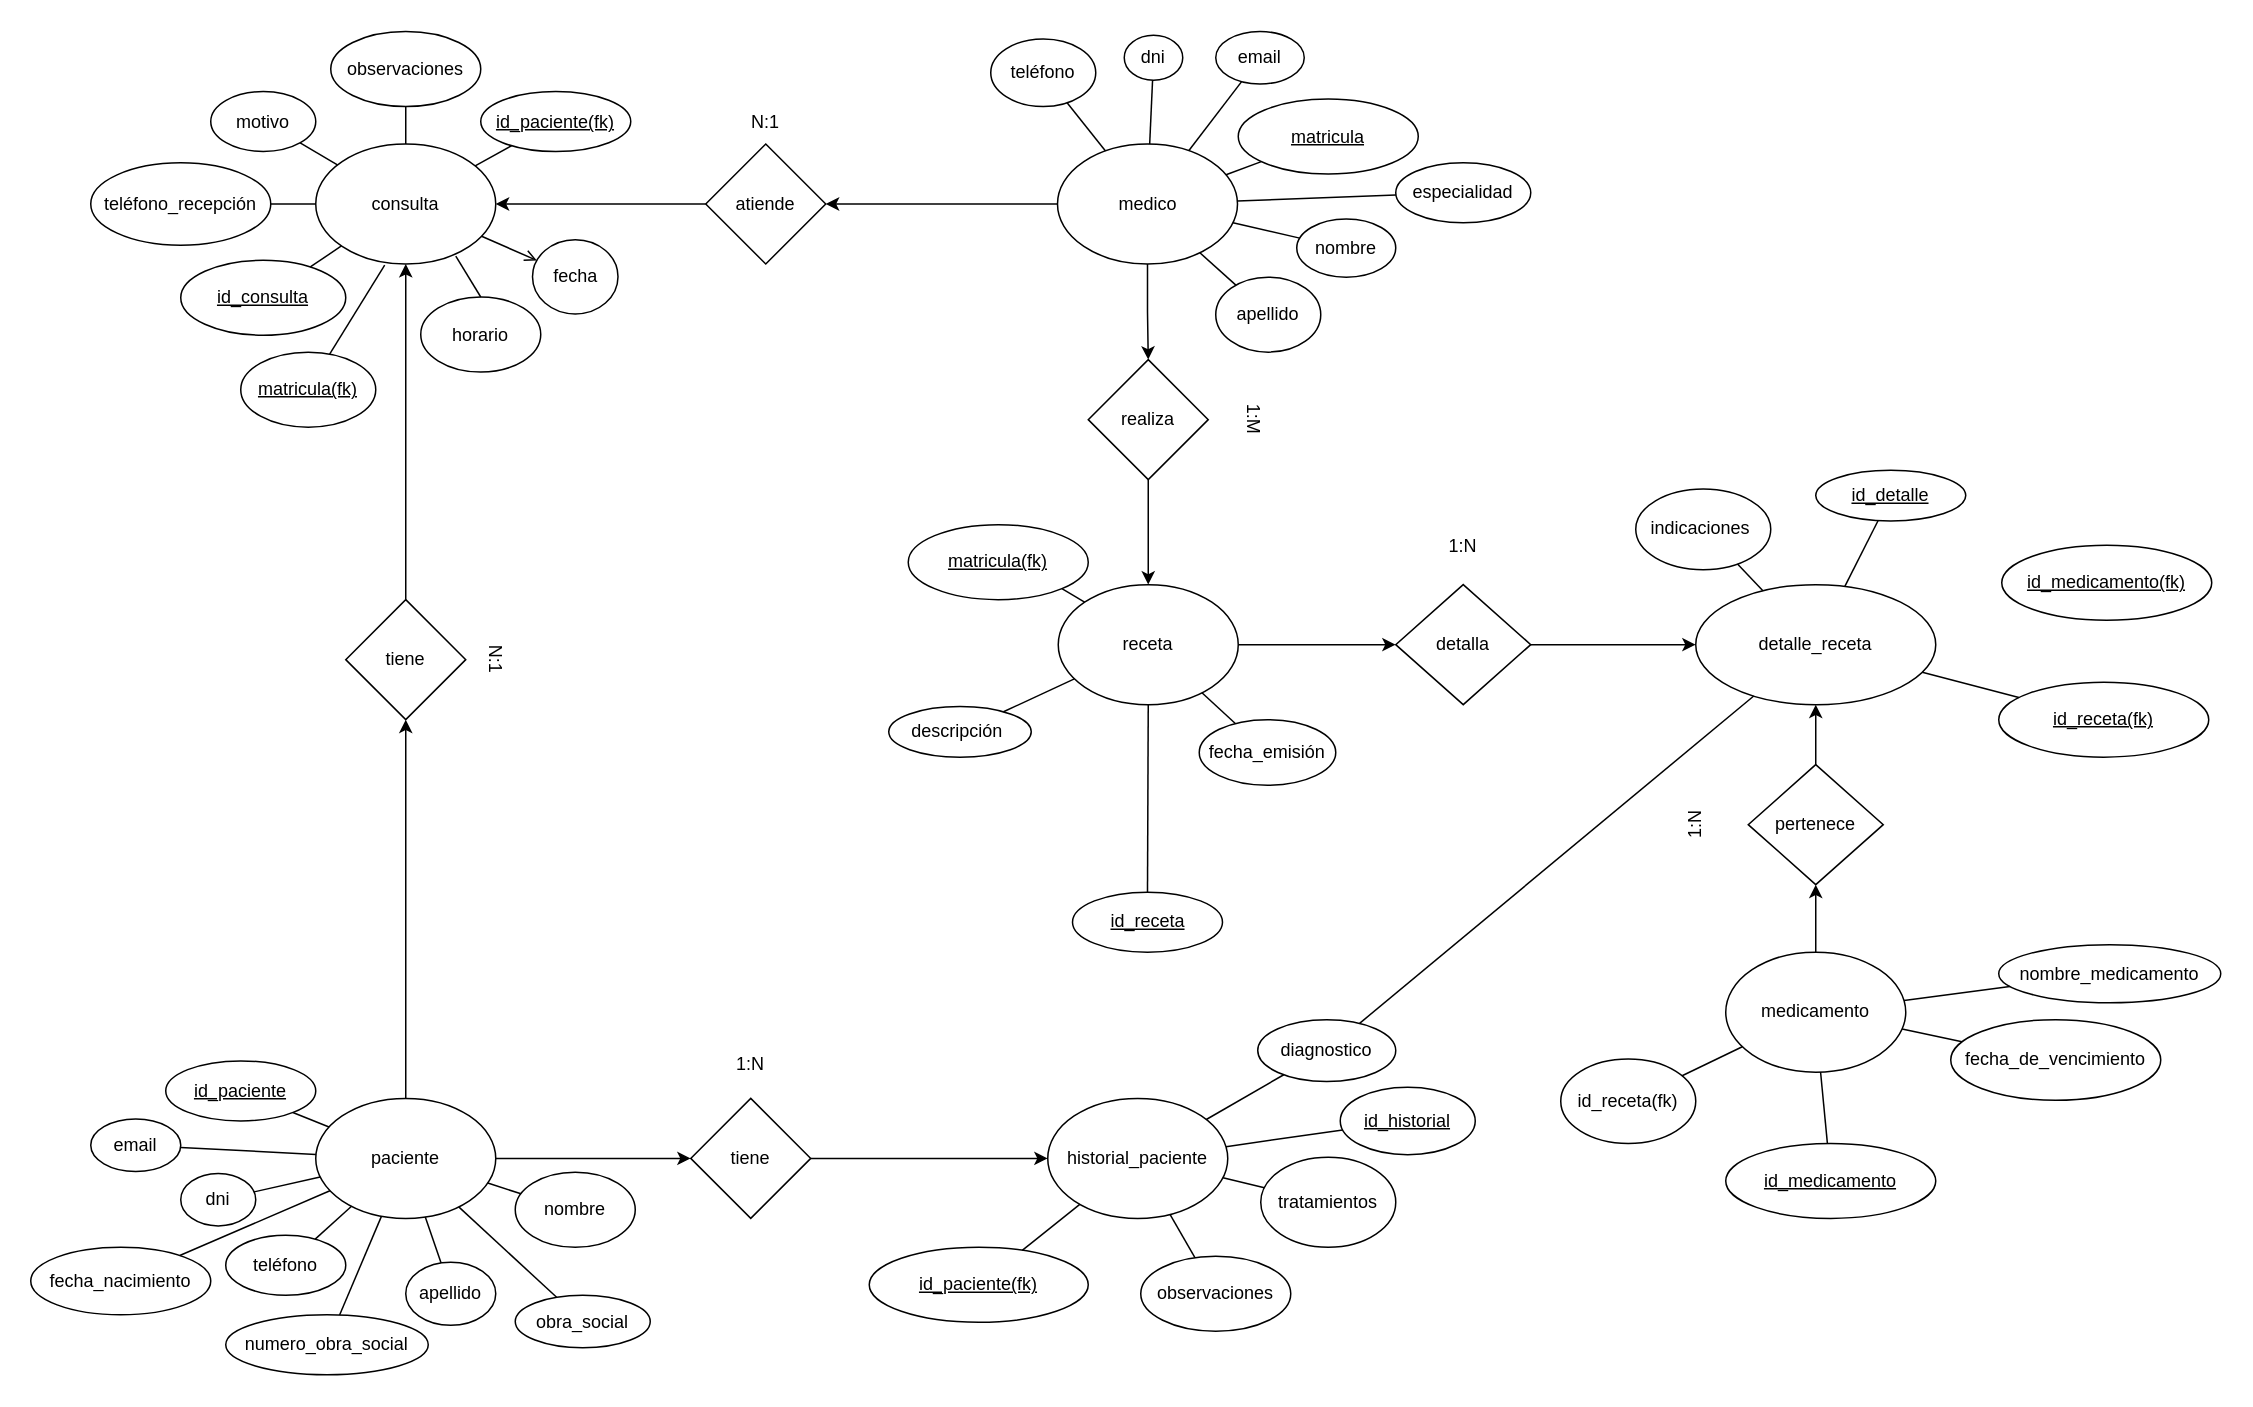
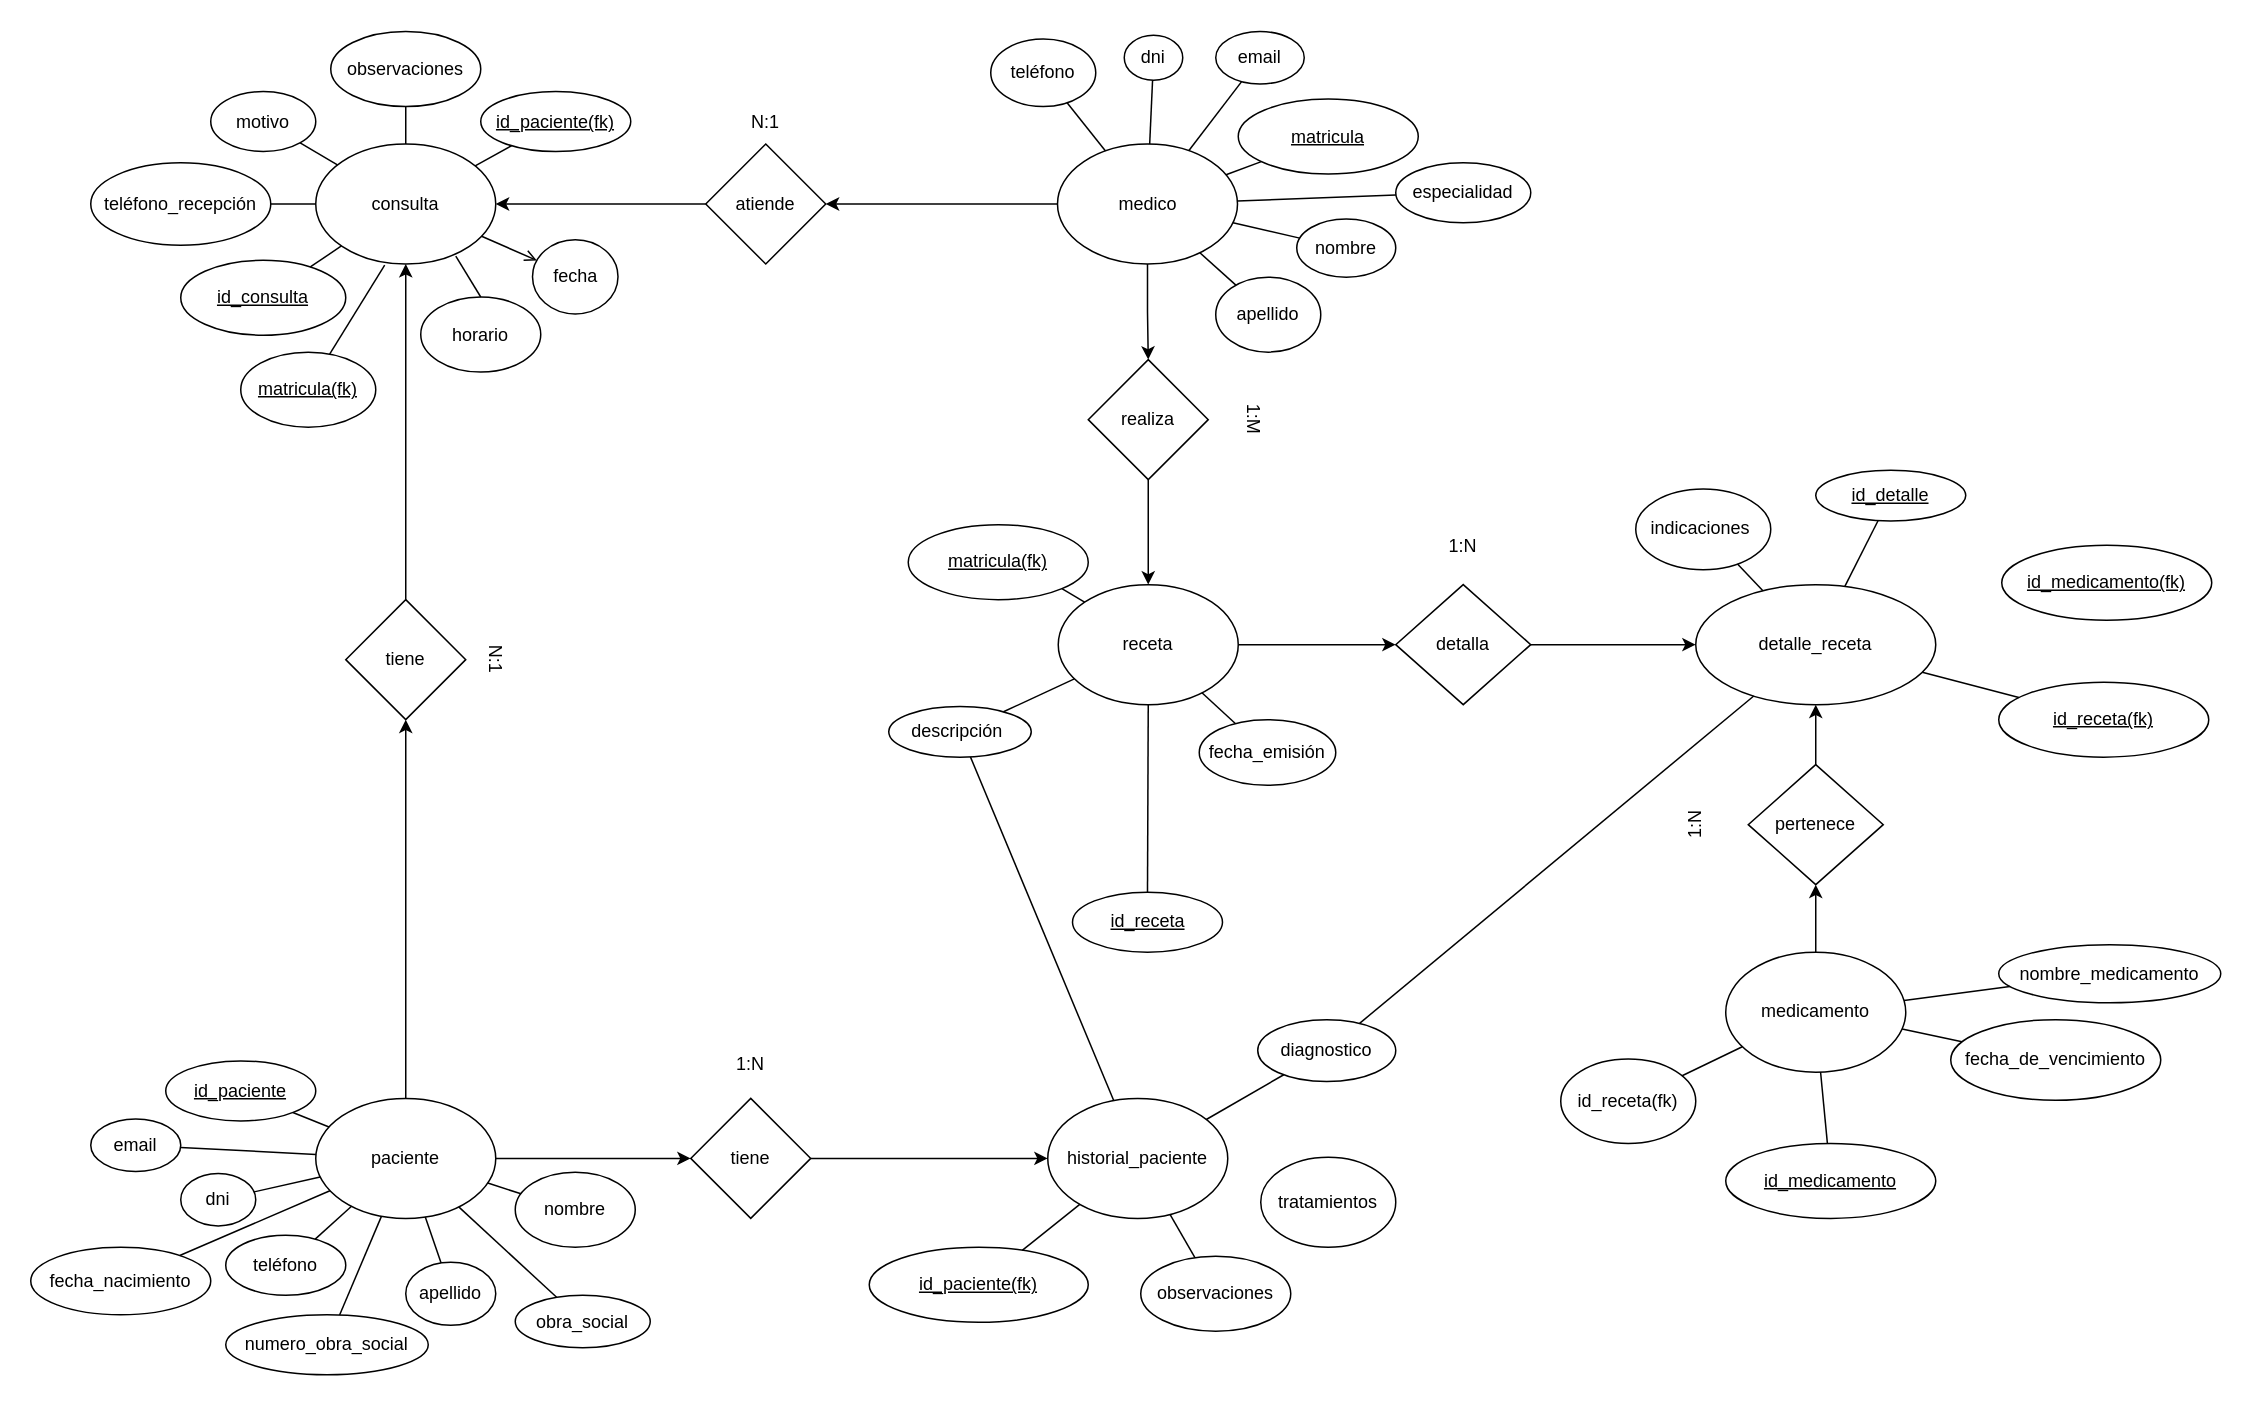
node "id_historial": removed
edge "id_historial" -- "historial_paciente": removed
edge "historial_paciente" -- "tratamientos": now "historial_paciente" -- "descripción"
